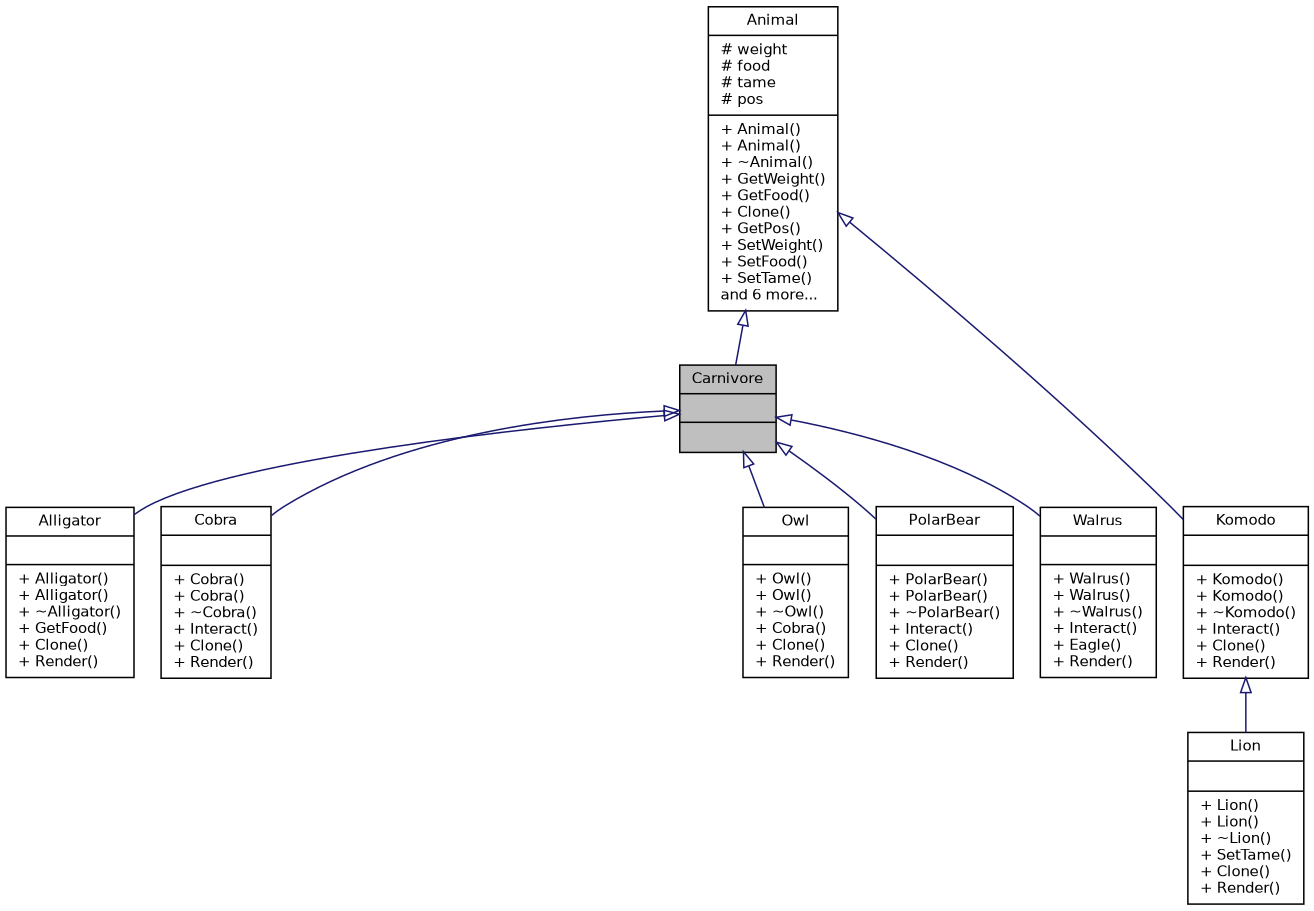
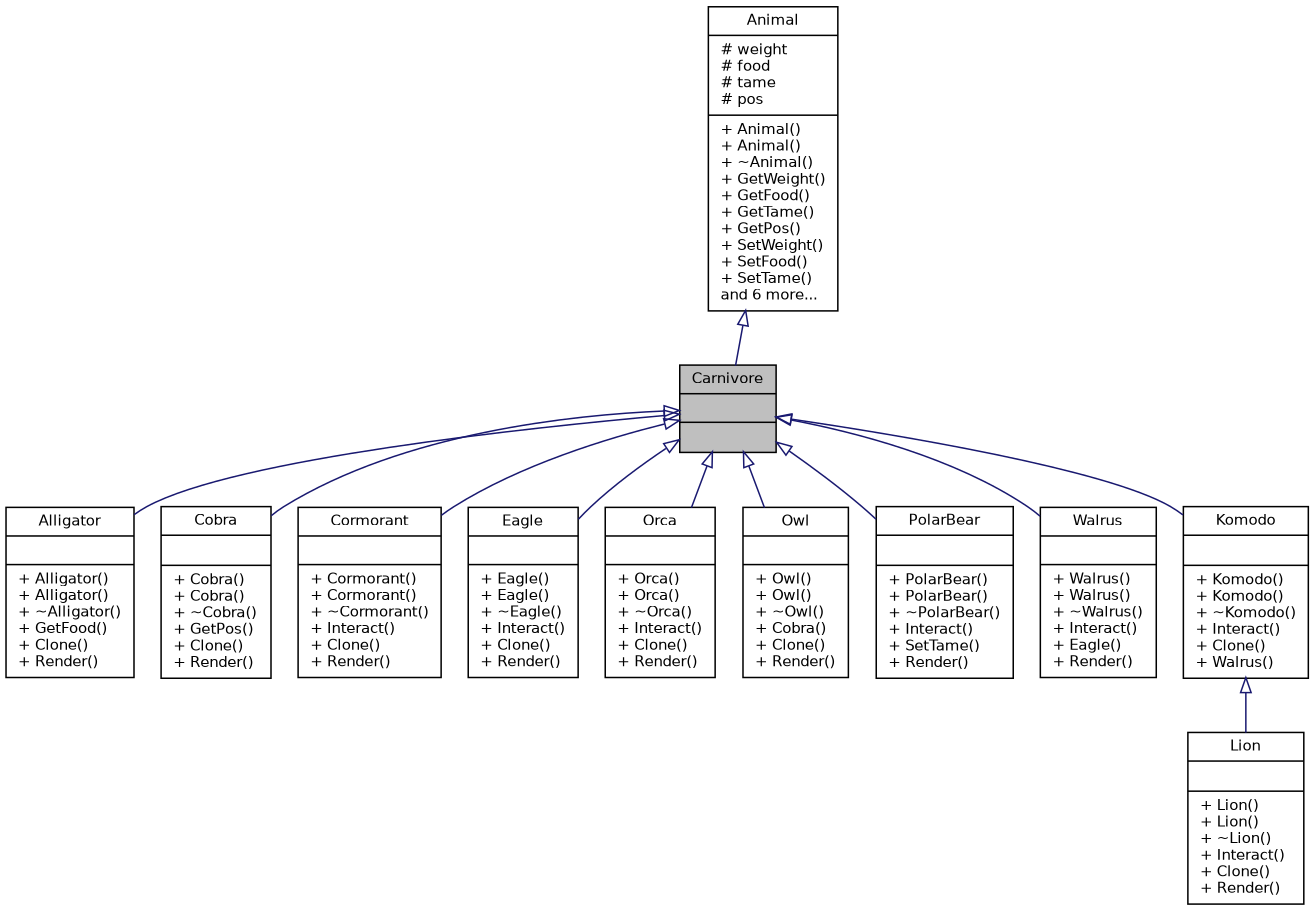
node "Animal": text "+ Clone()" -> "+ GetTame()"
edge "Komodo" -> "Animal": now "Komodo" -> "Carnivore"
node "Cormorant": added
node "Eagle": added
node "Orca": added
node "Cobra": text "+ Interact()" -> "+ GetPos()"
node "PolarBear": text "+ Clone()" -> "+ SetTame()"
node "Komodo": text "+ Render()" -> "+ Walrus()"
node "Lion": text "+ SetTame()" -> "+ Interact()"
